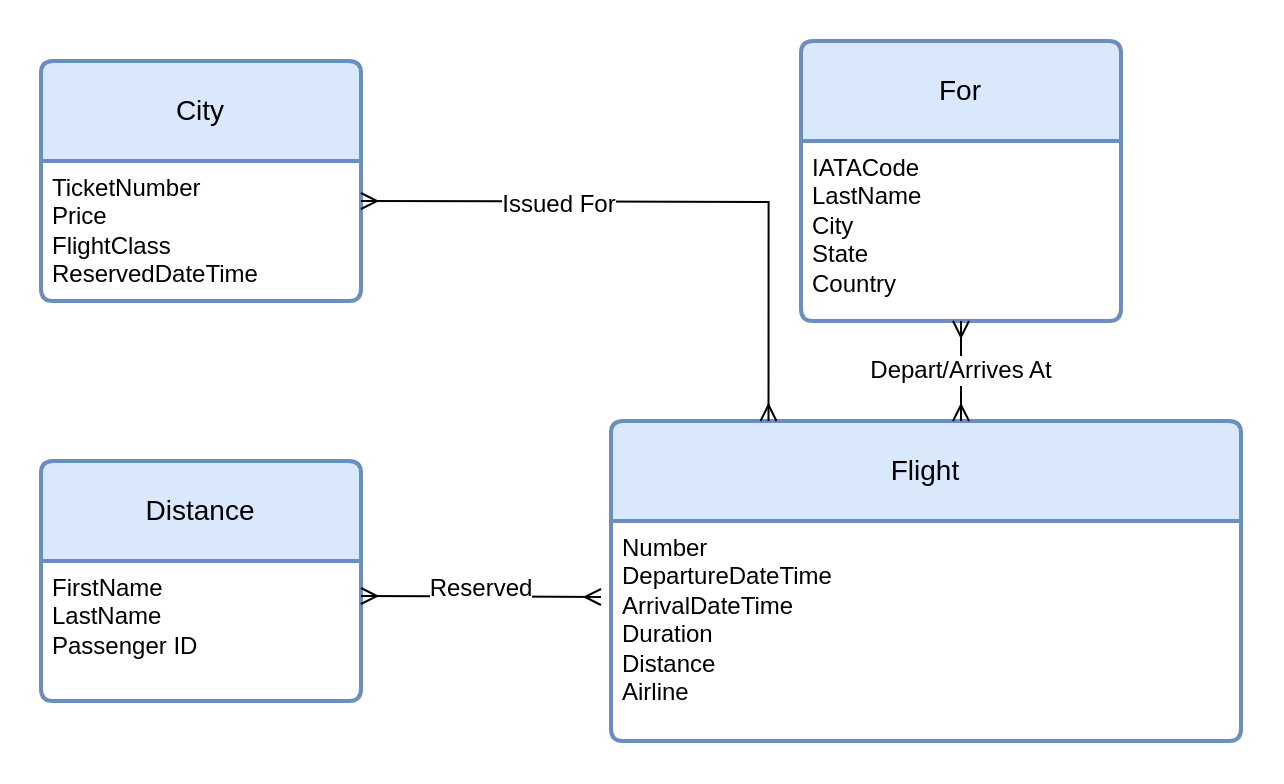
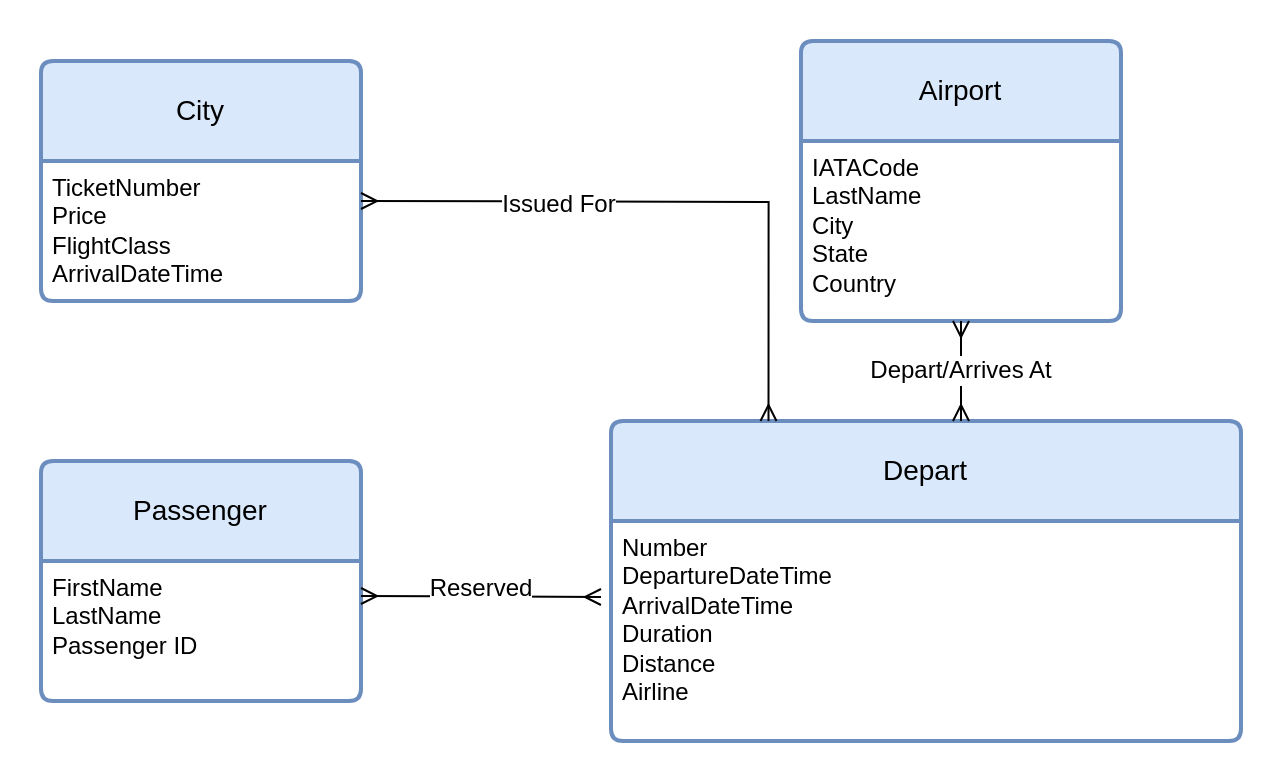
node "For": label "For" -> "Airport"
node "TicketNumber Price FlightClass ReservedDateTime": label "TicketNumber Price FlightClass ReservedDateTime" -> "TicketNumber Price FlightClass ArrivalDateTime"
node "Flight": label "Flight" -> "Depart"
node "Distance": label "Distance" -> "Passenger"
